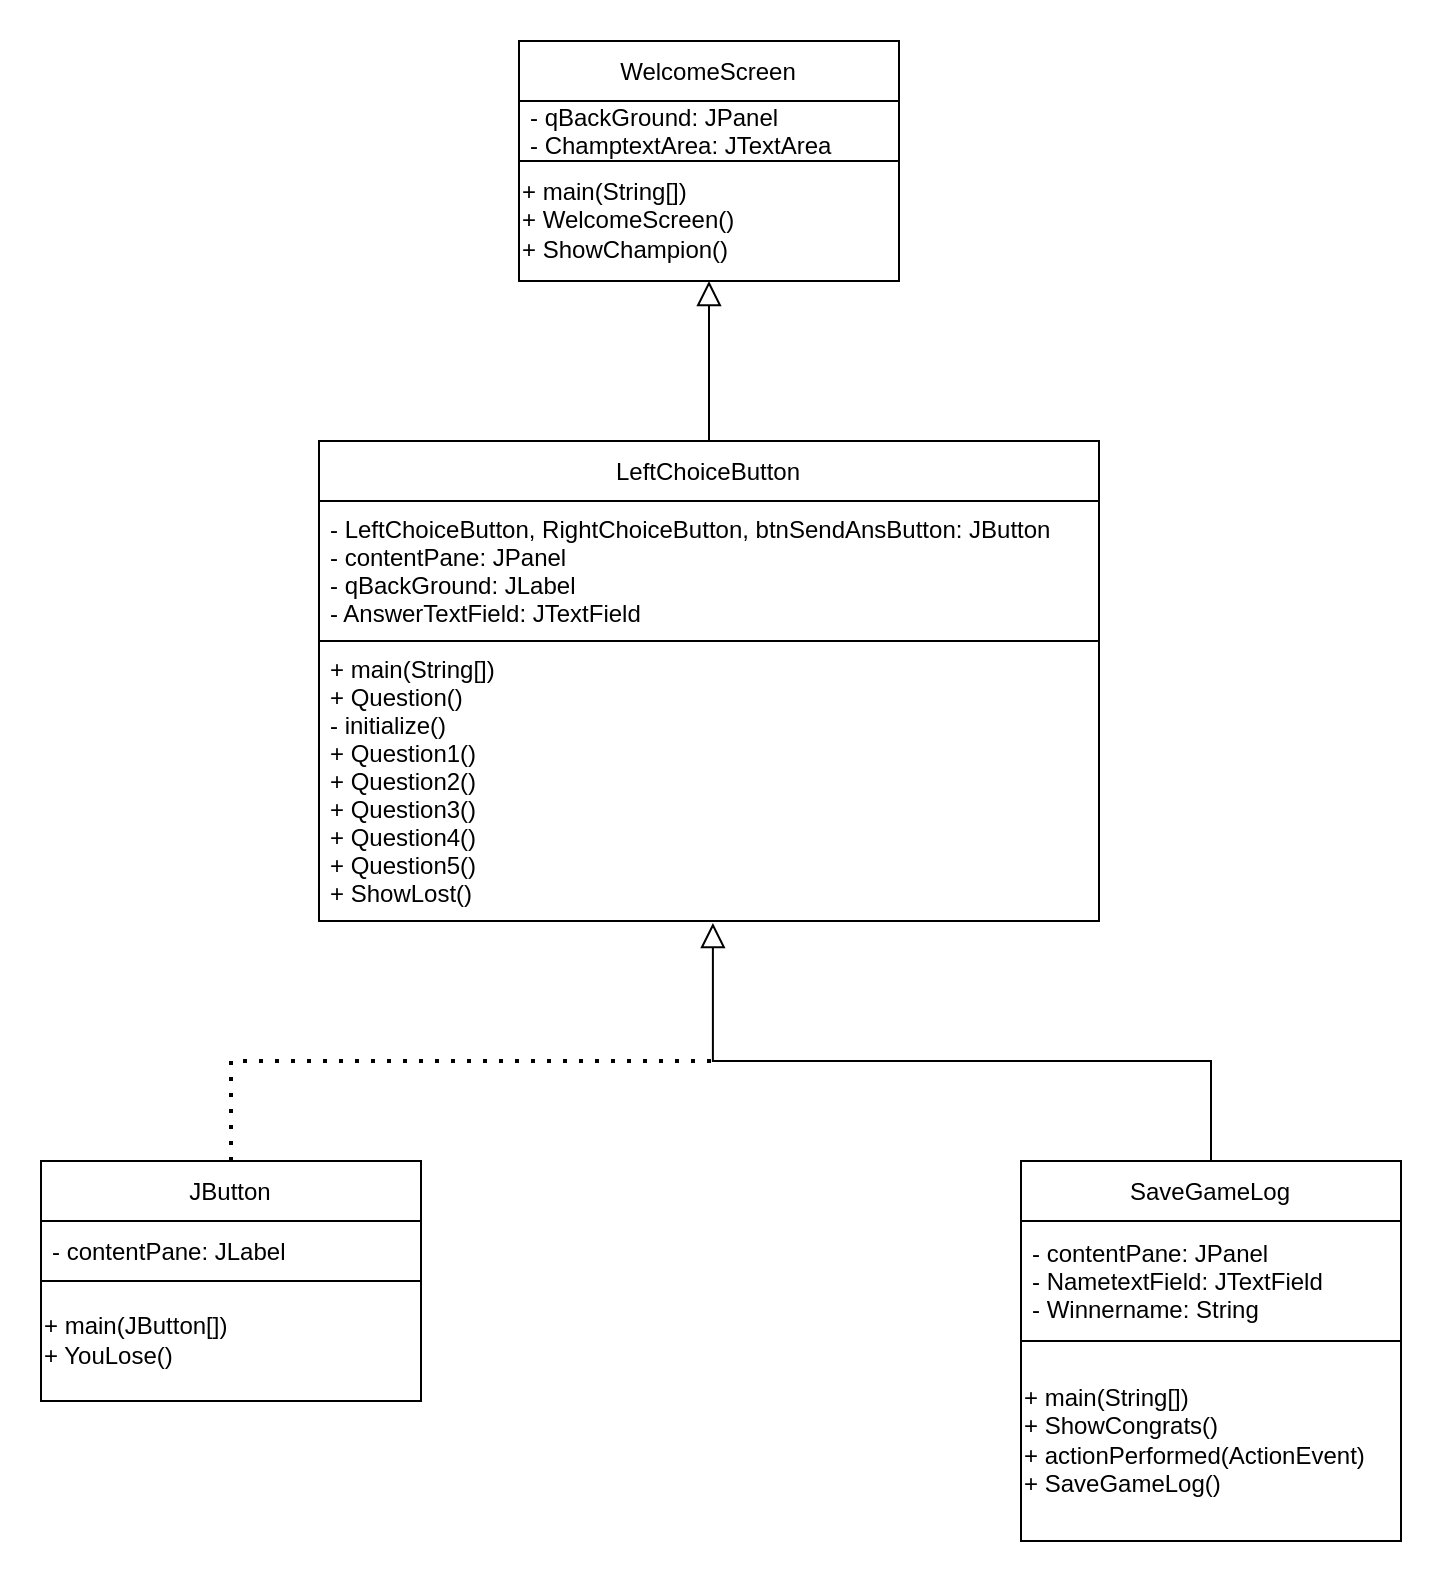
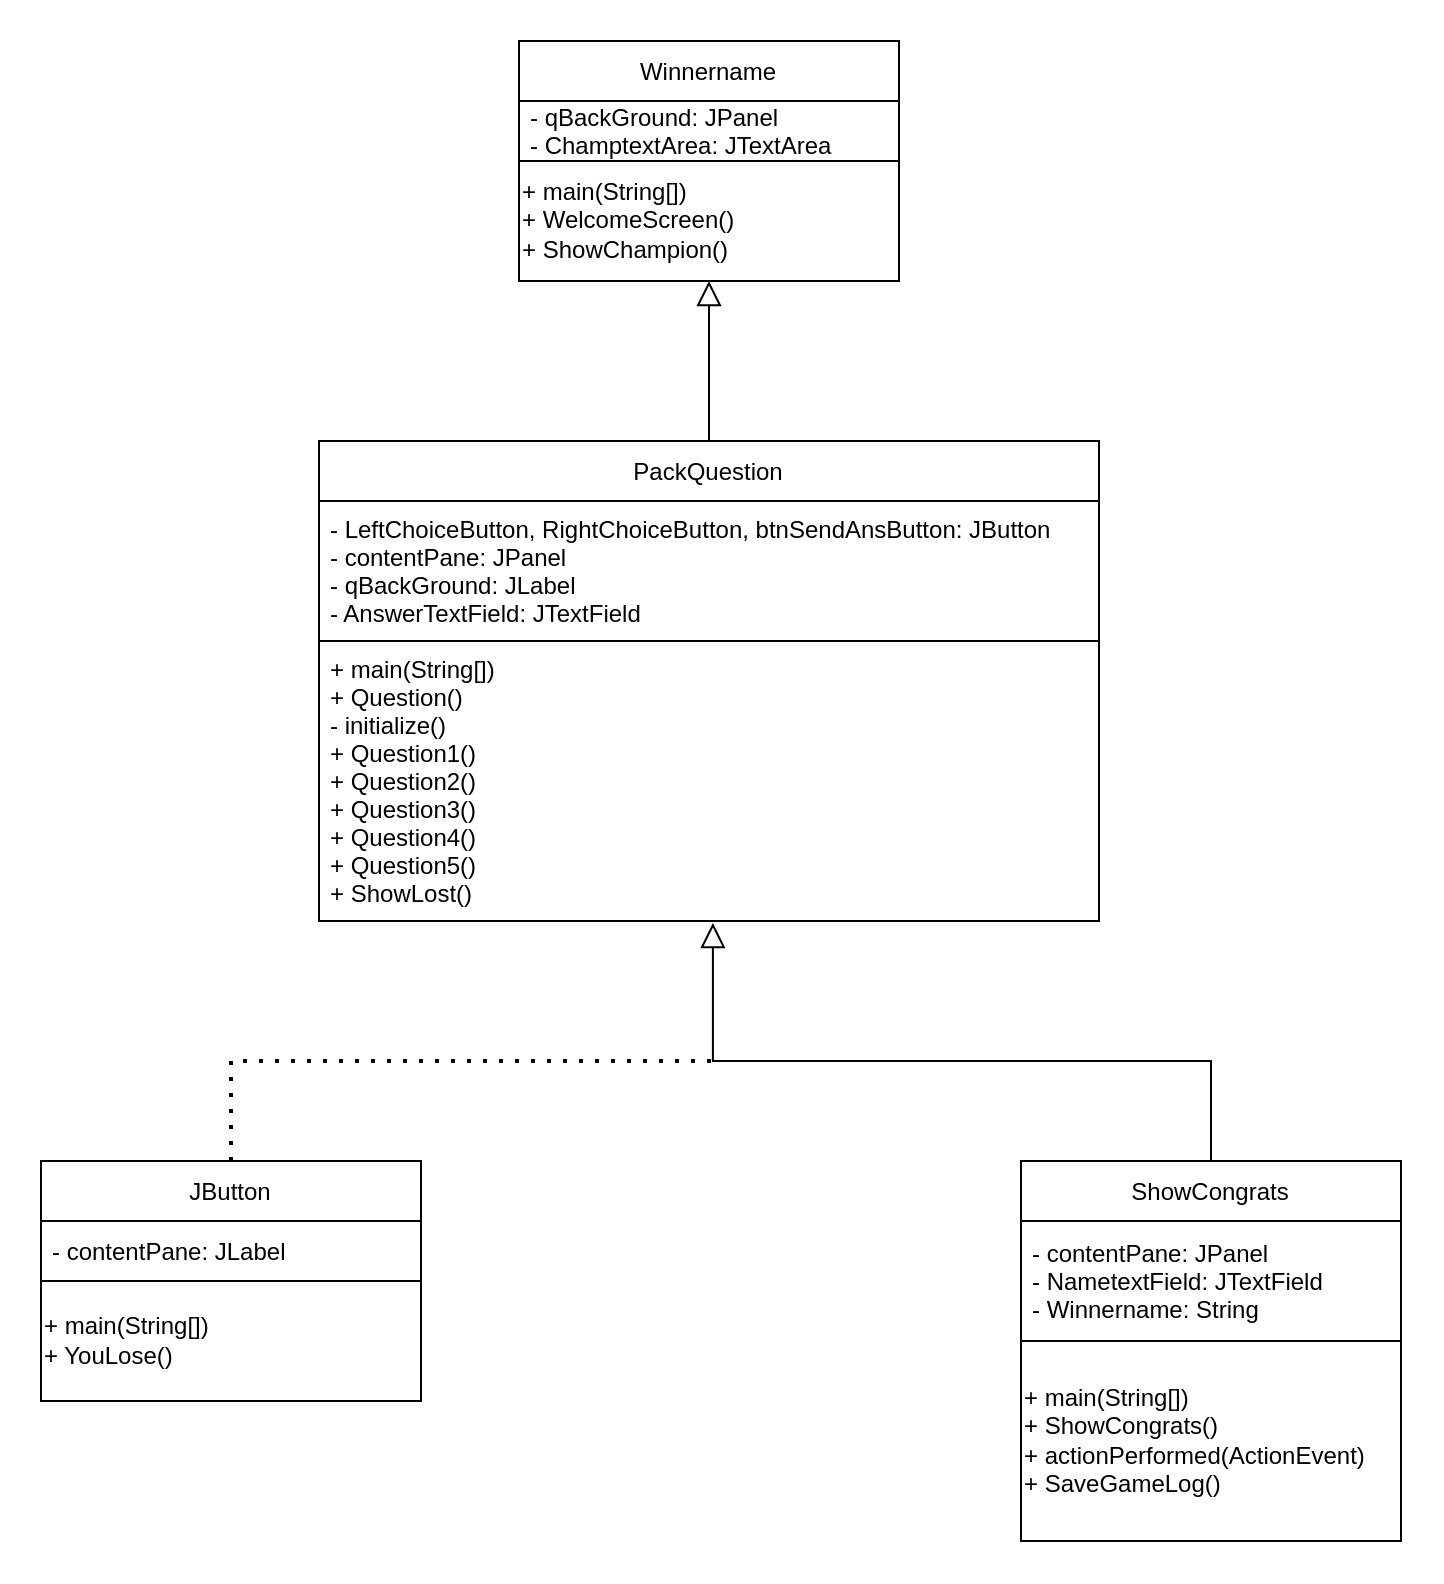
node "WelcomeScreen": label "WelcomeScreen" -> "Winnername"
node "LeftChoiceButton": label "LeftChoiceButton" -> "PackQuestion"
node "SaveGameLog": label "SaveGameLog" -> "ShowCongrats"
node "+ main(JButton[]) + YouLose()": label "+ main(JButton[]) + YouLose()" -> "+ main(String[]) + YouLose()"
